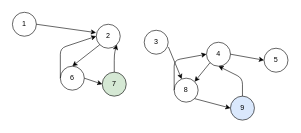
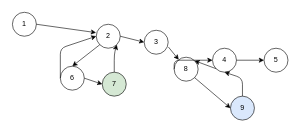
edge "2" -> "3": added
node "4": moved (219, 54) -> (225, 60)
node "8": moved (186, 90) -> (186, 69)
